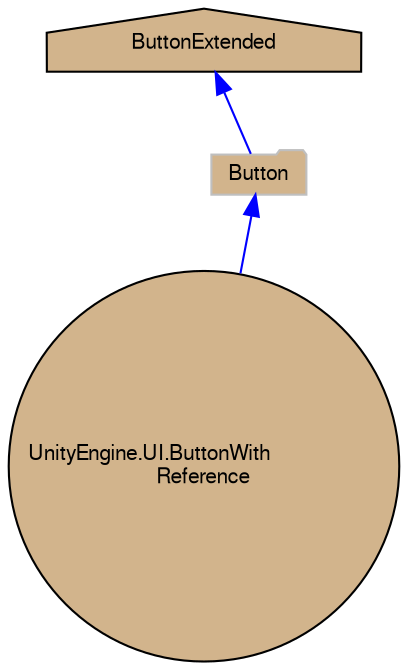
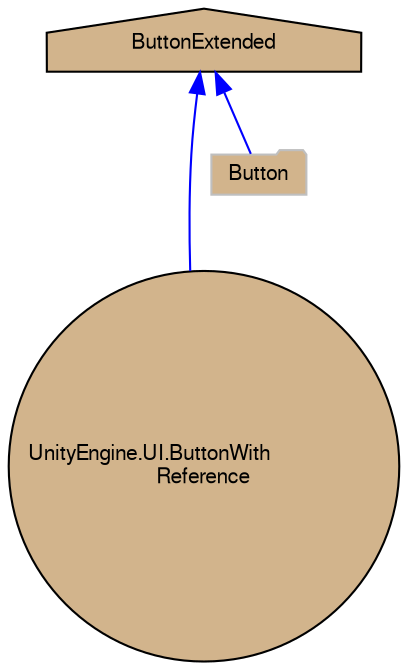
edge "UnityEngine.UI.ButtonWith Reference" -> "Button": now "UnityEngine.UI.ButtonWith Reference" -> "ButtonExtended"
